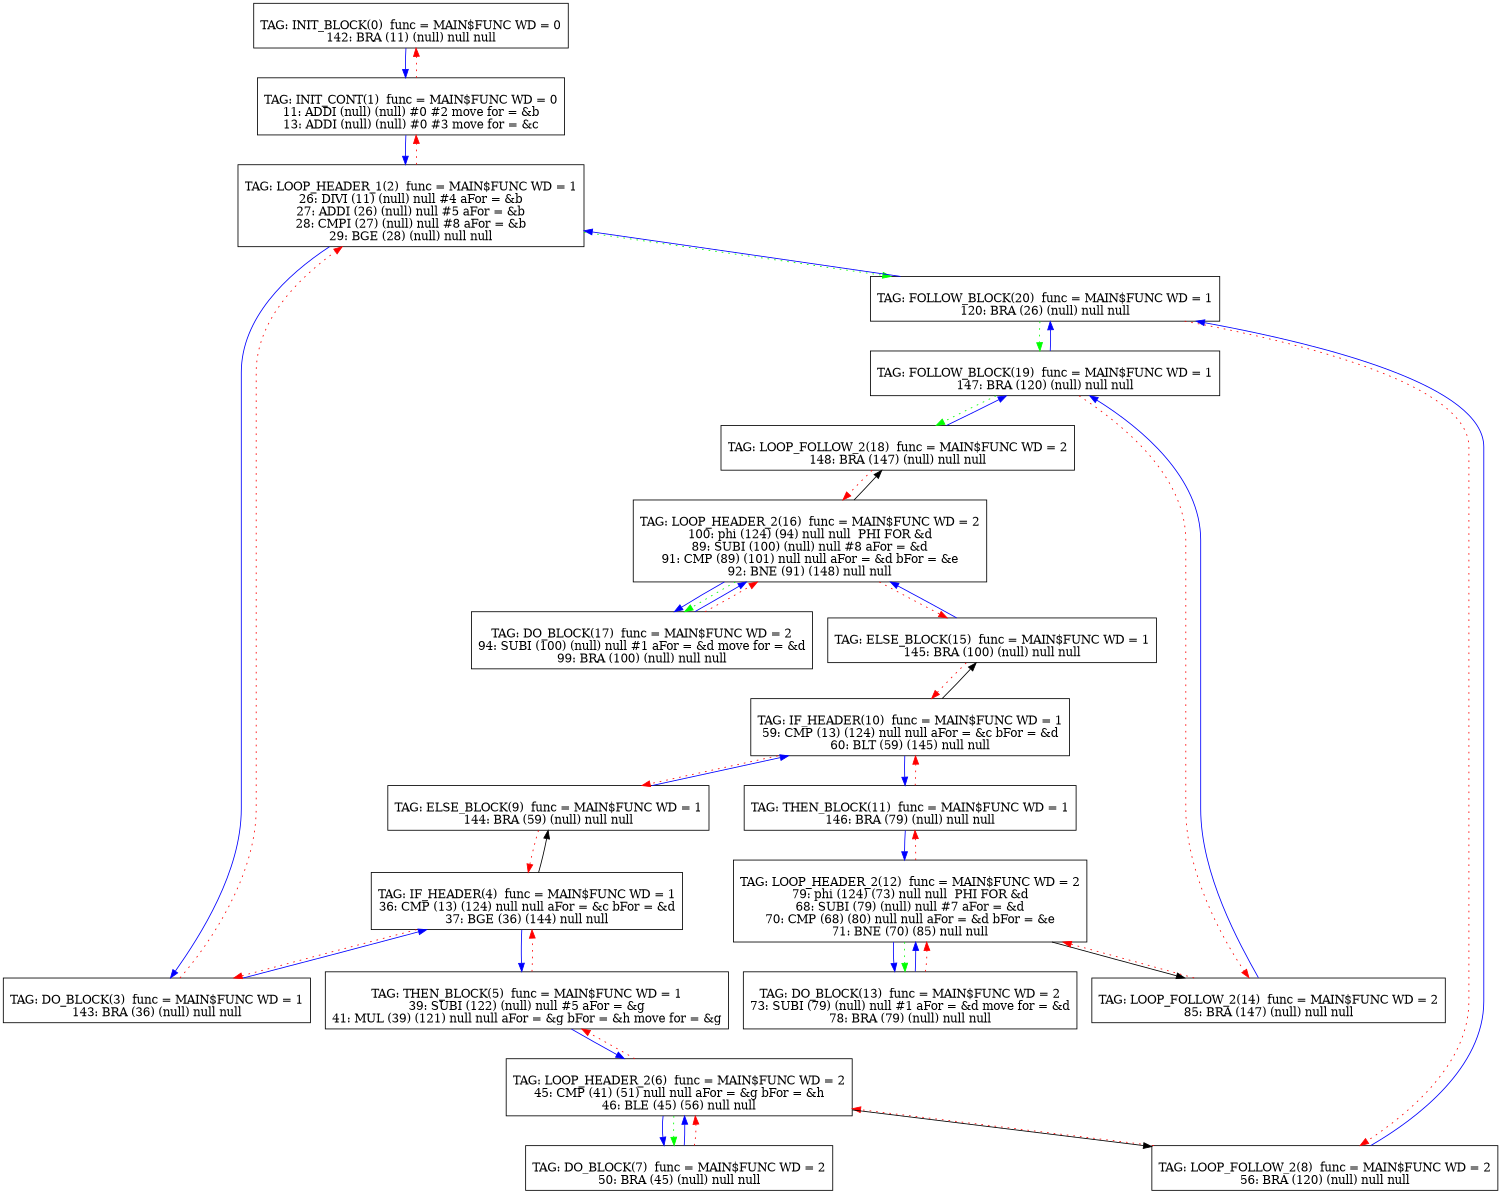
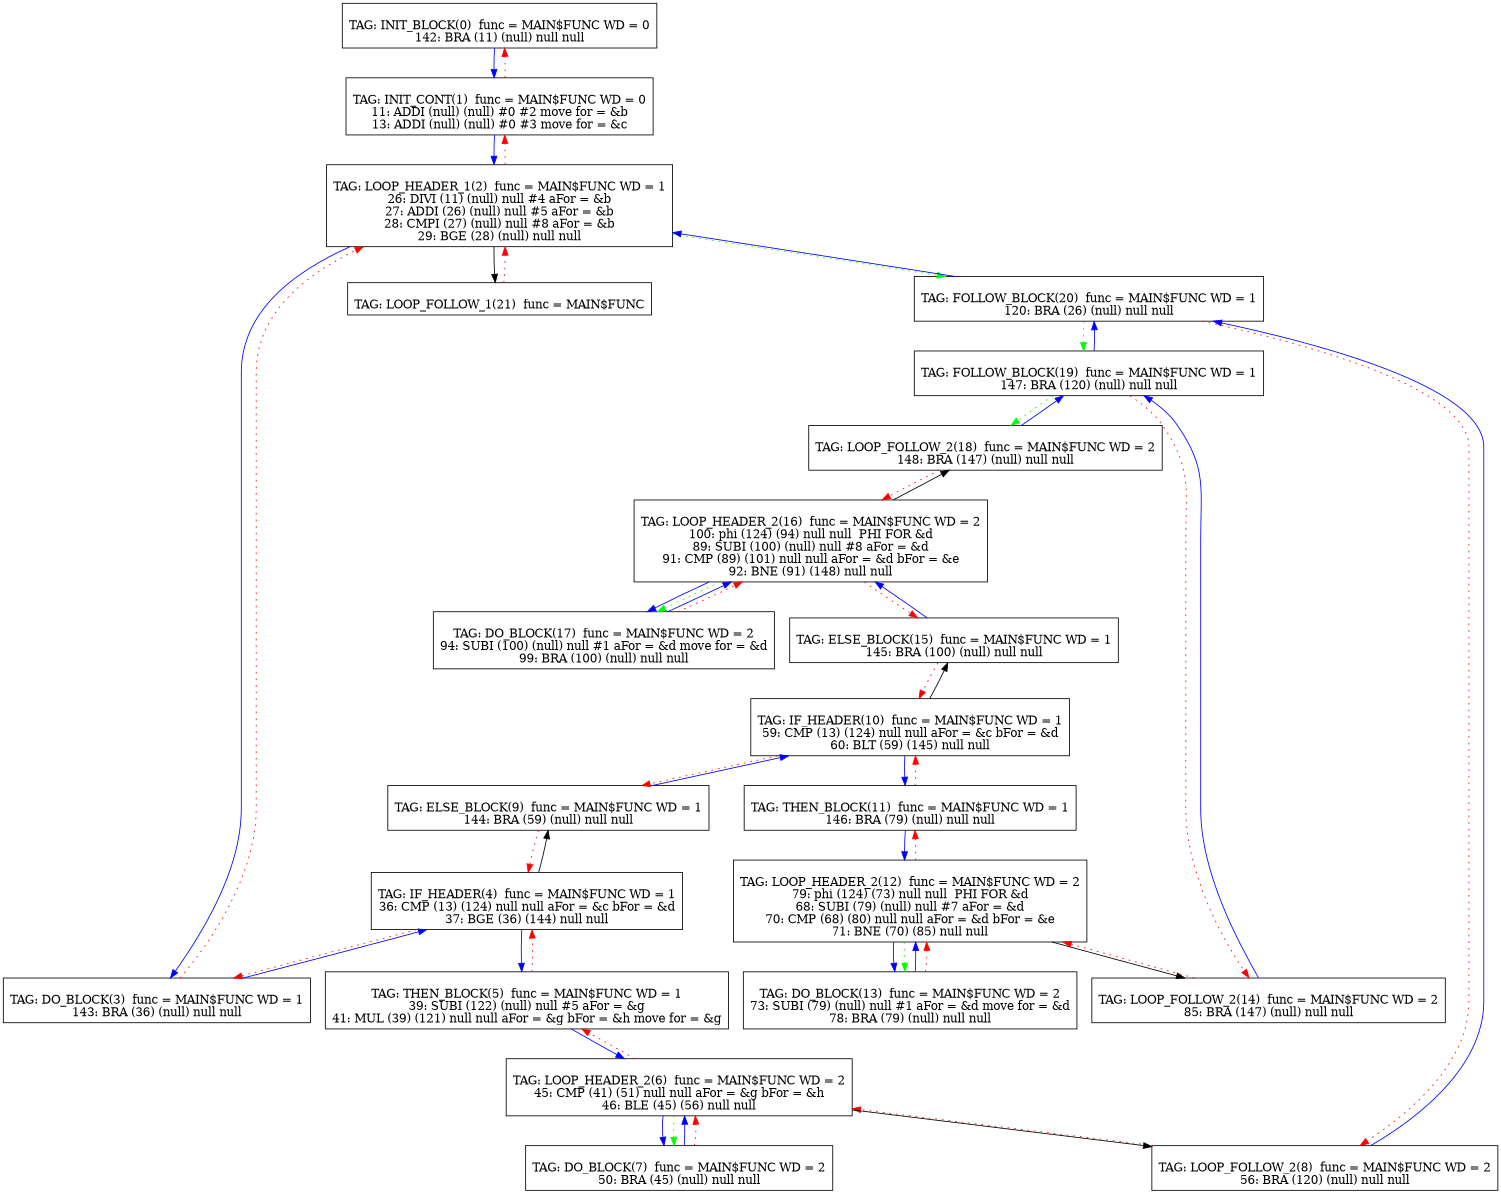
node "TAG: LOOP_FOLLOW_1(21)  func = MAIN$FUNC": added
